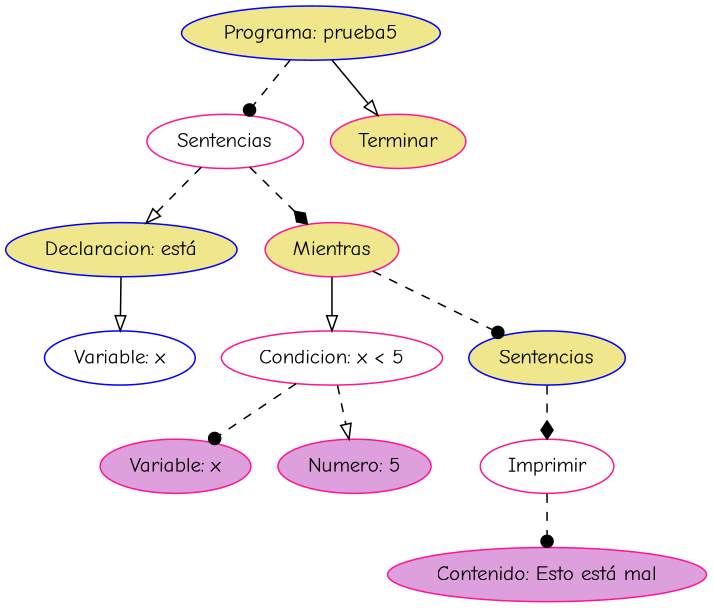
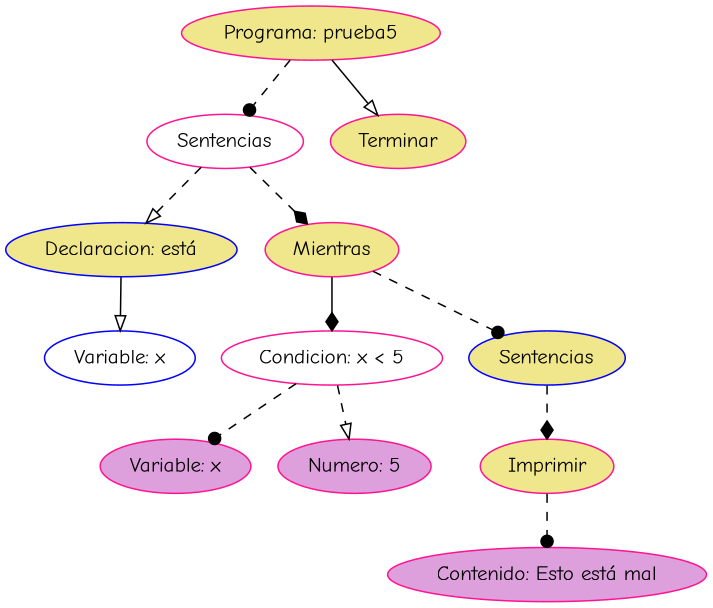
node "Programa: prueba5": color blue -> deeppink
edge "Mientras" -> "Condicion: x < 5": arrowhead onormal -> diamond
node "Imprimir": fillcolor white -> khaki
